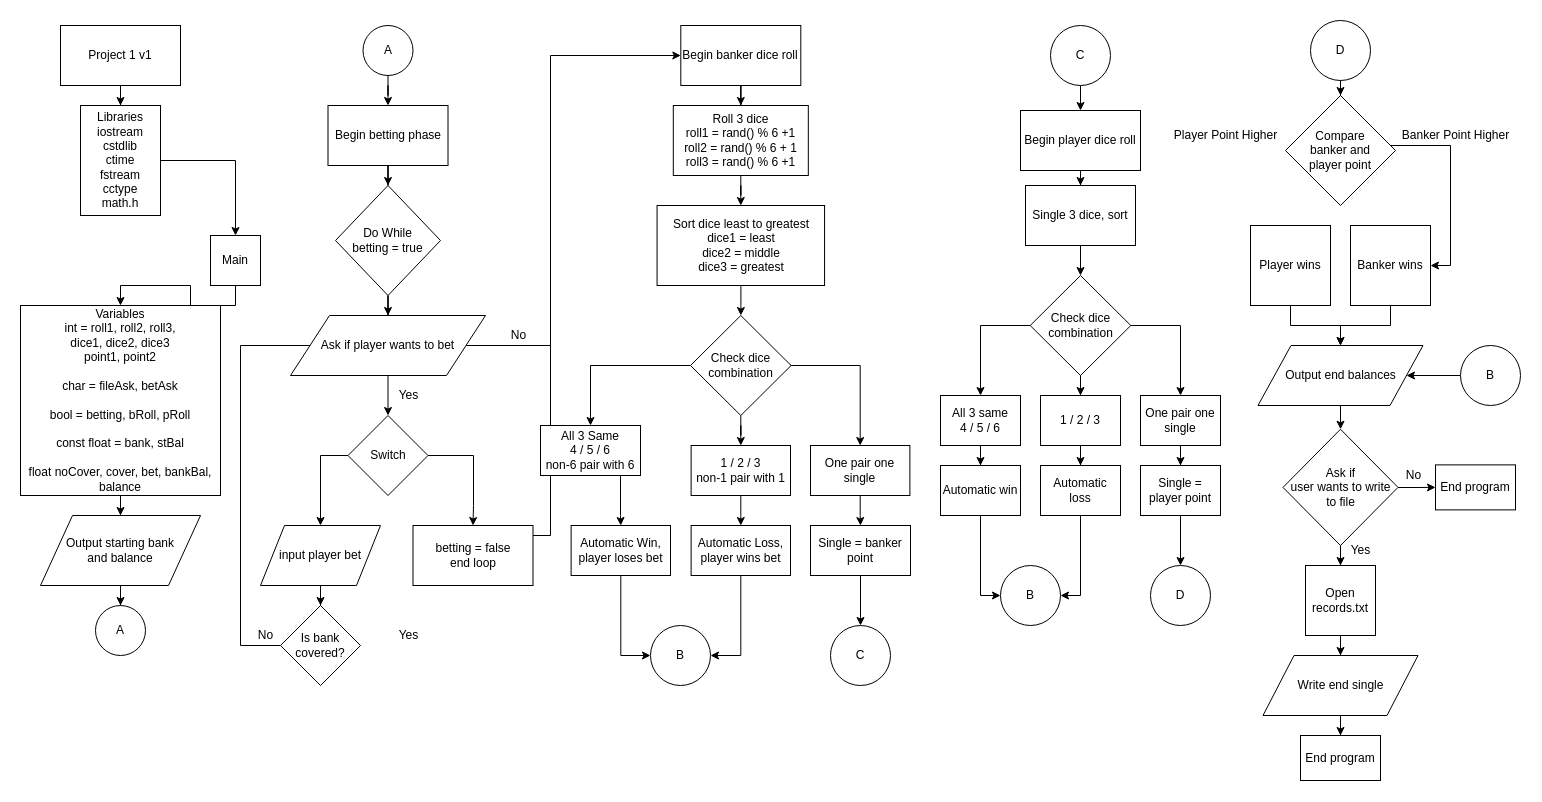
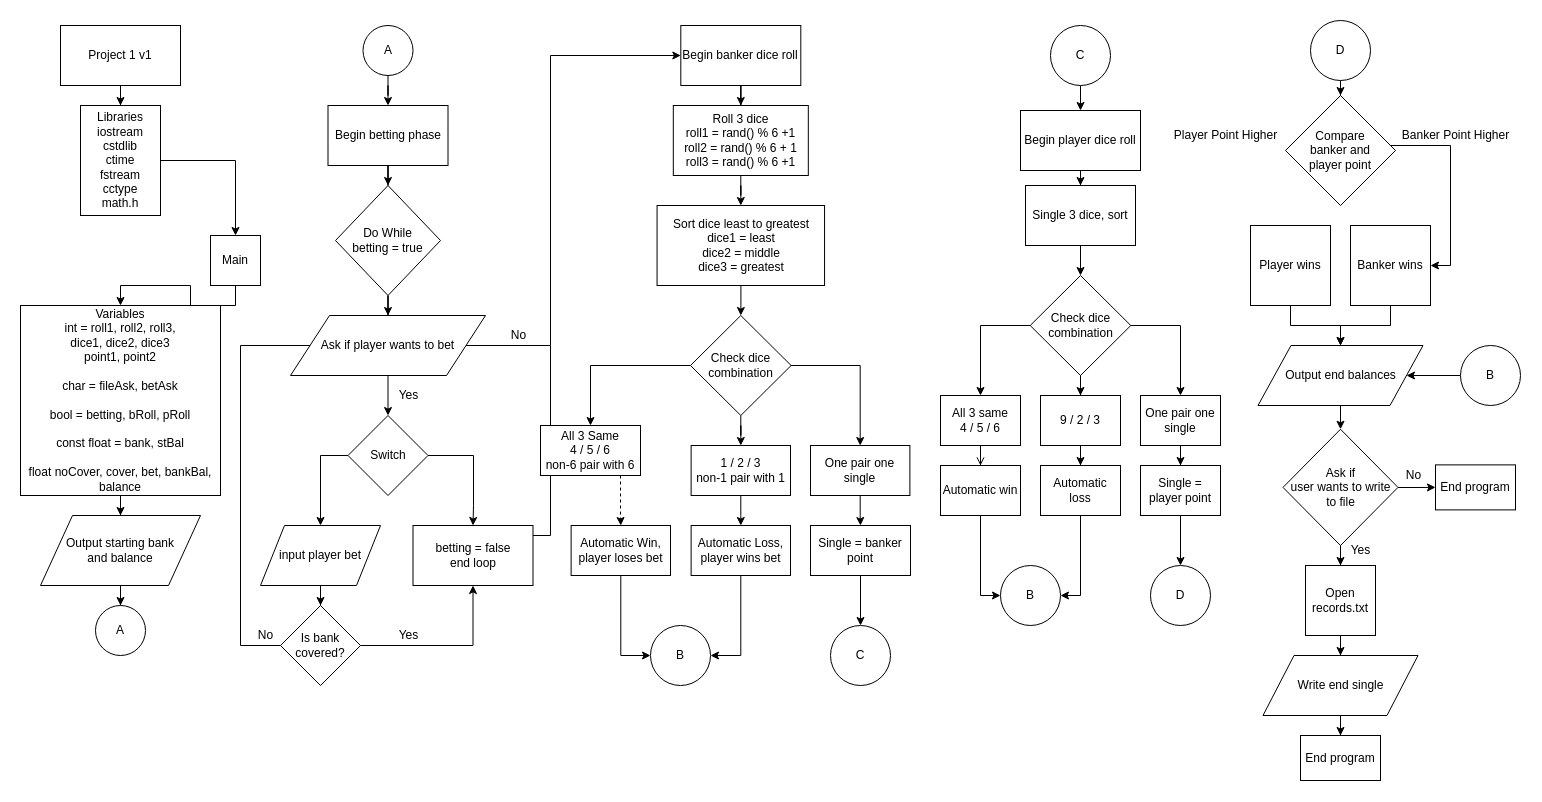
node "1 / 2 / 3": label "1 / 2 / 3" -> "9 / 2 / 3"
edge "All 3 same 4 / 5 / 6" -> "Automatic win": arrowhead classic -> open
edge "All 3 Same 4 / 5 / 6 non-6 pair with 6" -> "Automatic Win, player loses bet": style solid -> dashed
edge "Is bank covered?" -> "betting = false end loop": added
